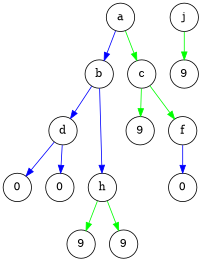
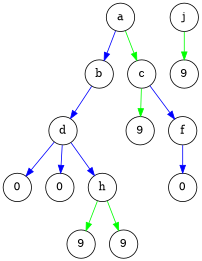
edge "c" -> "f": color green -> blue
edge "b" -> "h": now "d" -> "h"
